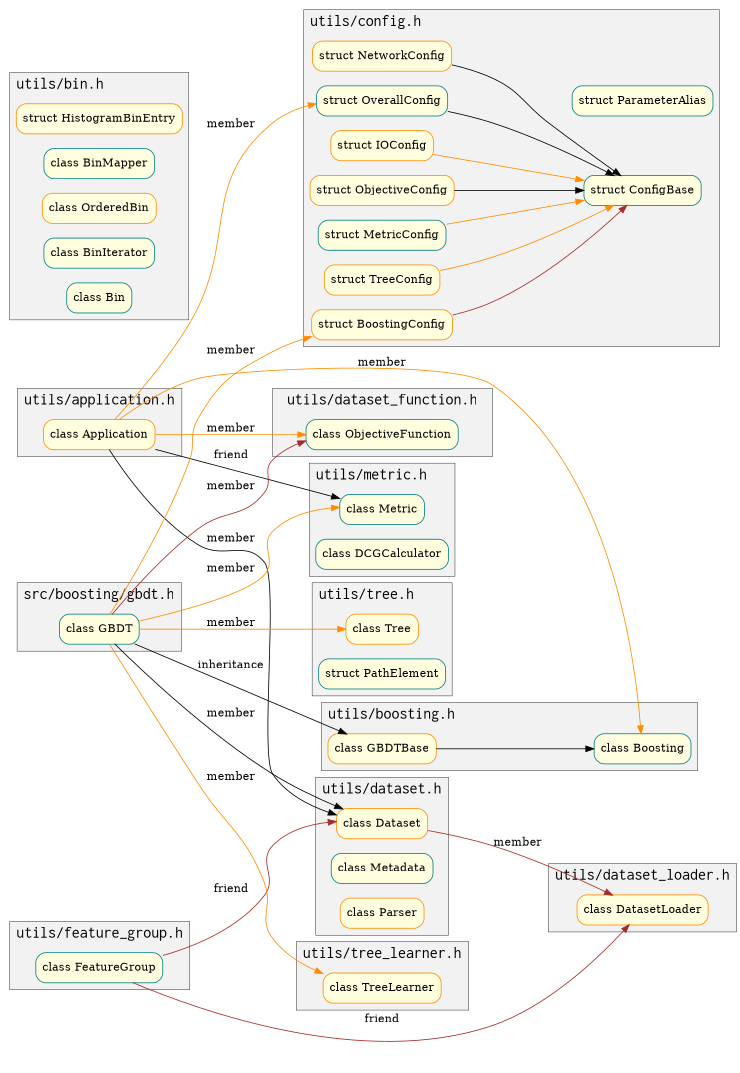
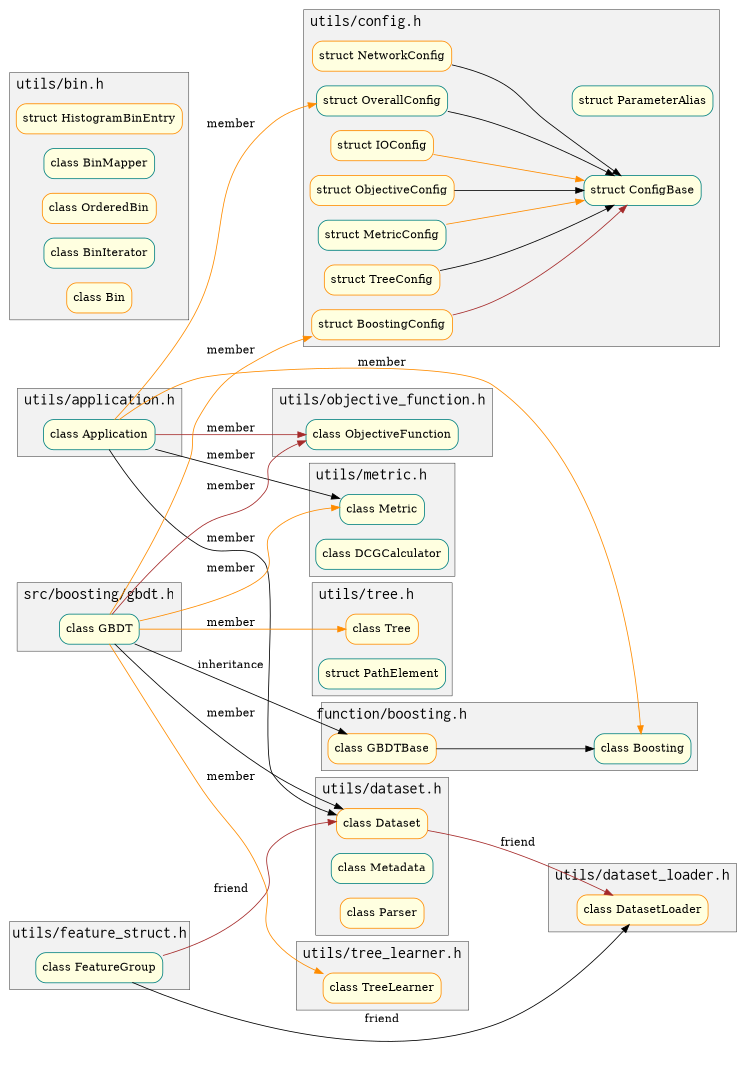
edge "struct TreeConfig" -> "struct ConfigBase": color darkorange -> black
node "class Bin": color teal -> darkorange
cluster "utils/dataset_function.h": label "utils/dataset_function.h" -> "utils/objective_function.h"
node "class Application": color darkorange -> teal
edge "class Application" -> "class ObjectiveFunction": color darkorange -> brown
edge "class Application" -> "class Metric": label "friend" -> "member"
cluster "utils/boosting.h": label "utils/boosting.h" -> "function/boosting.h"
edge "class Dataset" -> "class DatasetLoader": label "member" -> "friend"
cluster "utils/feature_group.h": label "utils/feature_group.h" -> "utils/feature_struct.h"
edge "class FeatureGroup" -> "class DatasetLoader": color brown -> black
